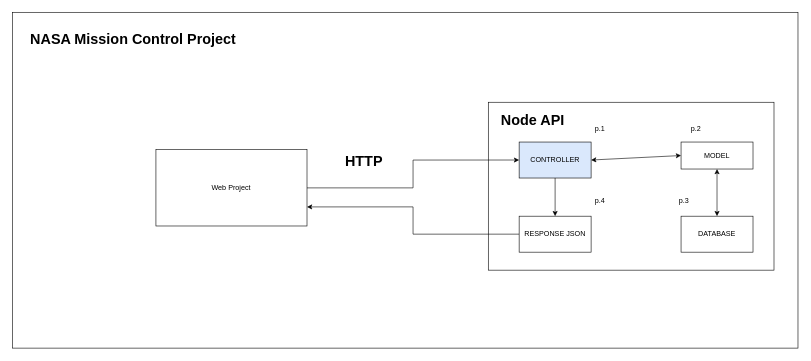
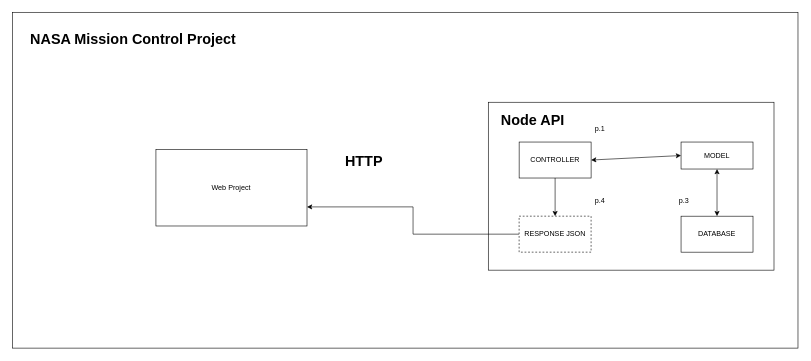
node "p.2": removed
node "CONTROLLER": fillcolor #dae8fc -> #ffffff
edge "Web Project" -> "CONTROLLER": removed
node "RESPONSE JSON": style solid -> dashed
